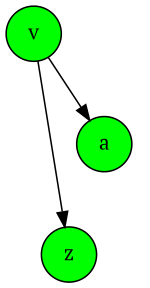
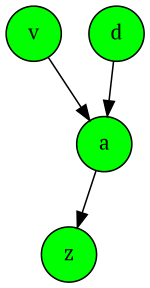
node "d": added
edge "v" -> "z": now "a" -> "z"
